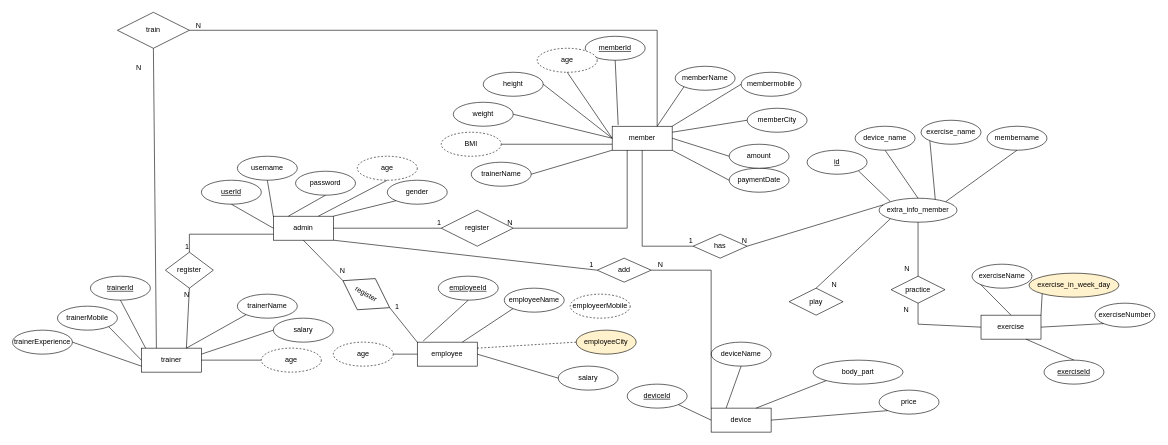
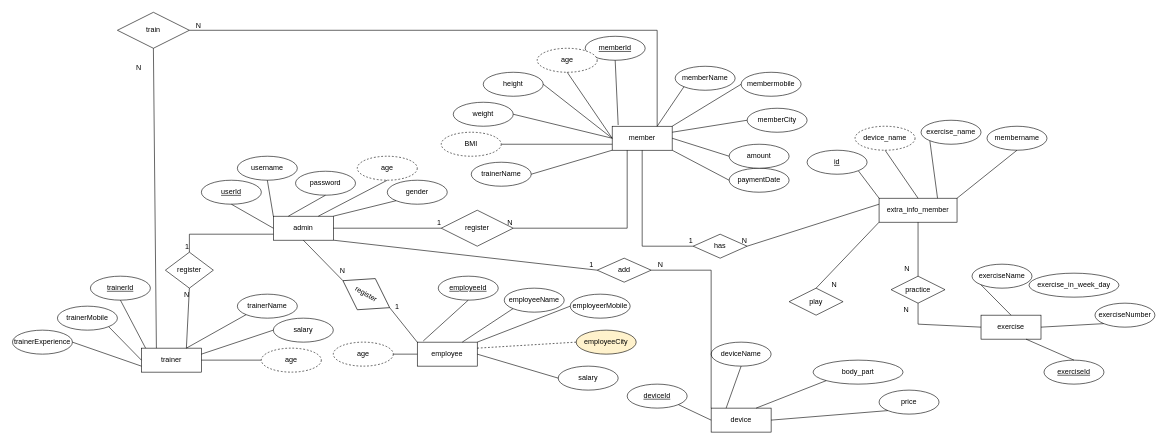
node "device_name": style solid -> dashed
node "extra_info_member": shape ellipse -> rectangle
node "exercise_in_week_day": fillcolor #fff2cc -> #ffffff
edge "exercise_in_week_day" -- "exercise": removed
node "employeerMobile": style dashed -> solid
edge "employeerMobile" -- "employee": added
